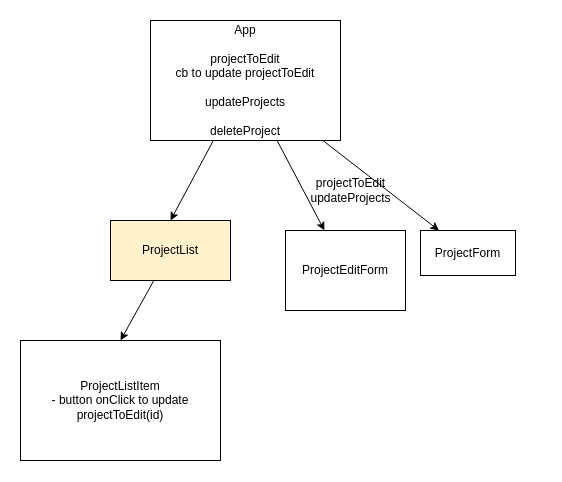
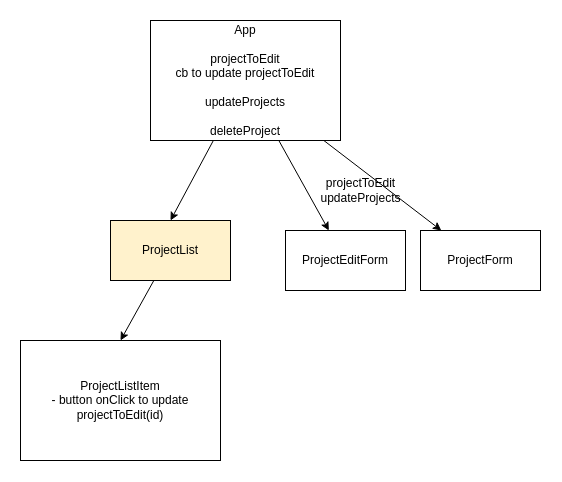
node "projectToEdit updateProjects": moved (351, 191) -> (361, 191)
node "ProjectForm": size 95x45 -> 120x60
node "ProjectEditForm": size 120x80 -> 120x60
